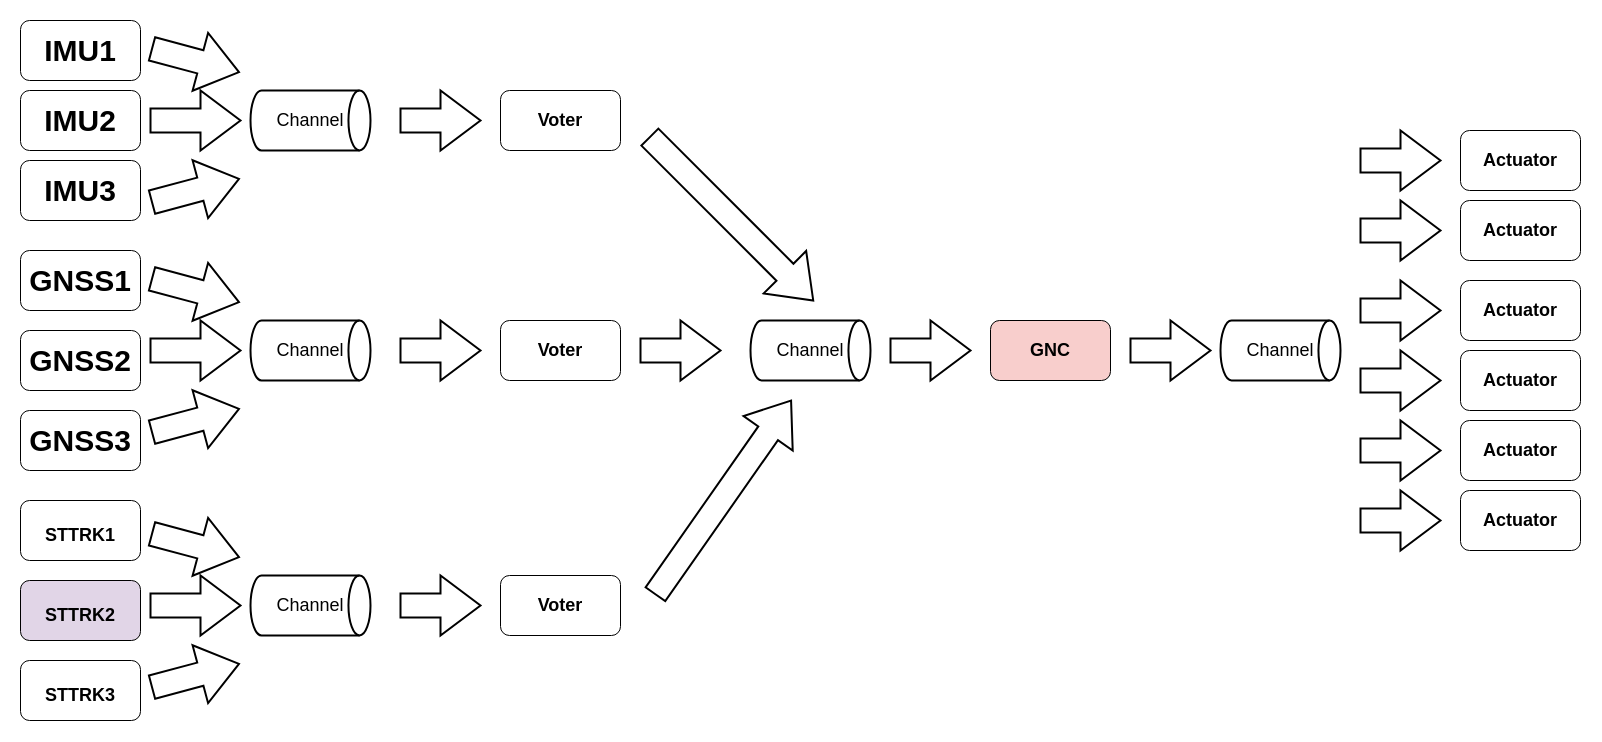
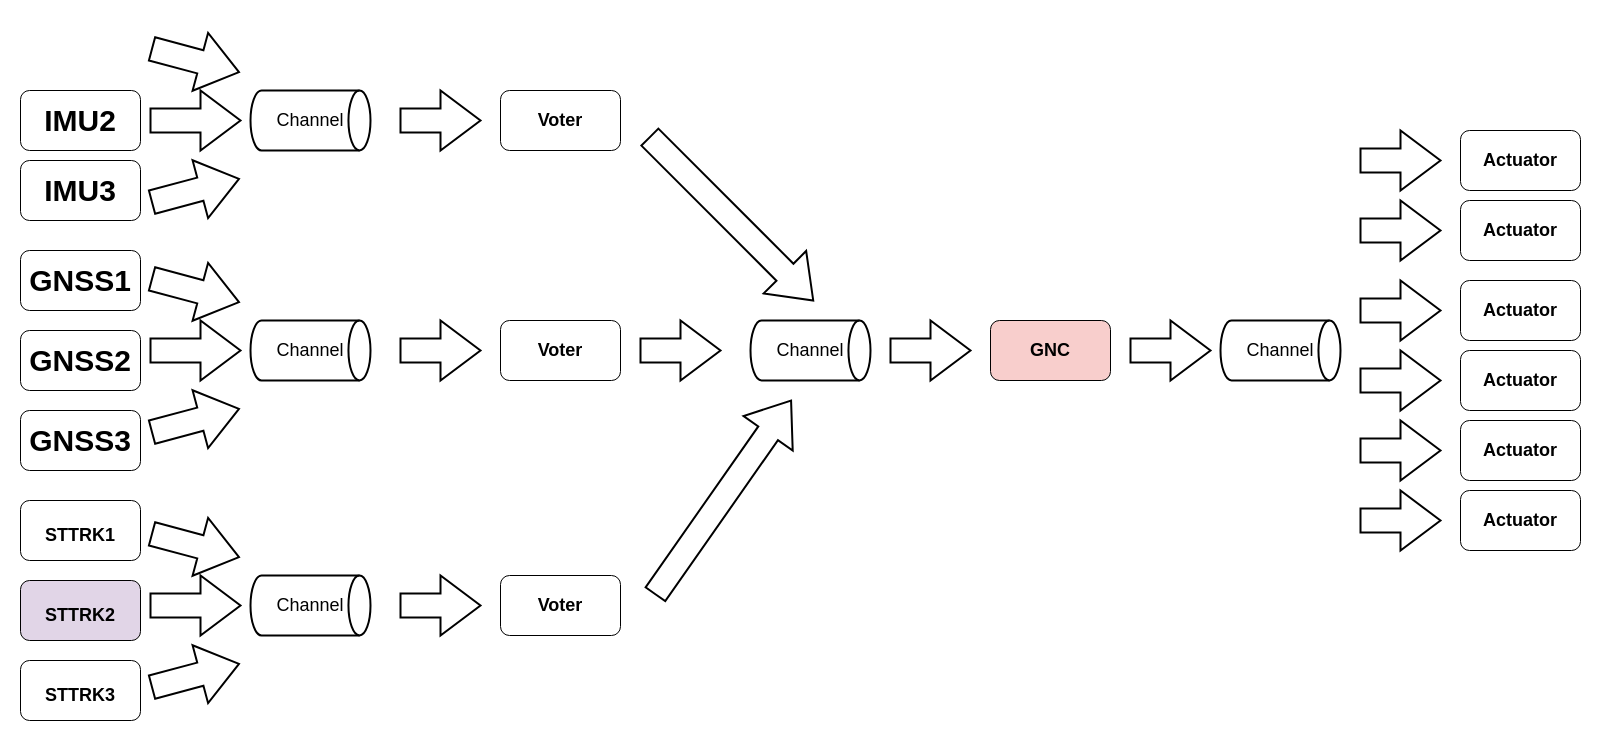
node "IMU1": removed
